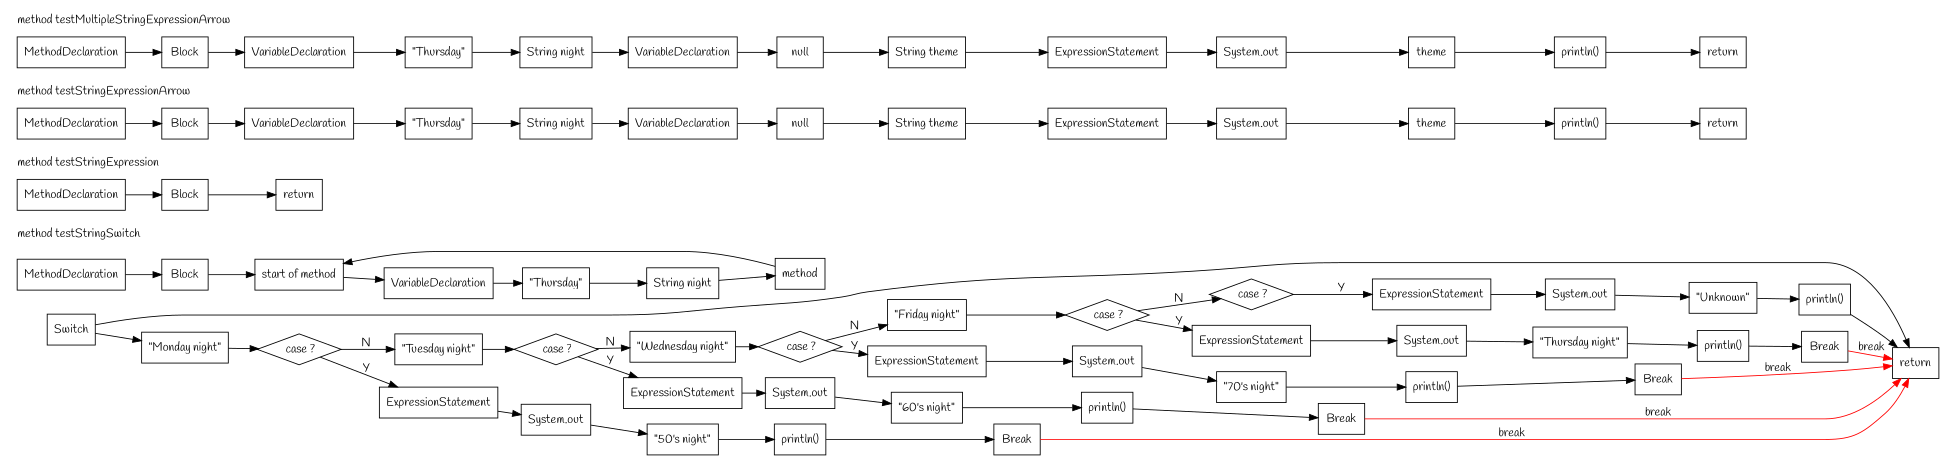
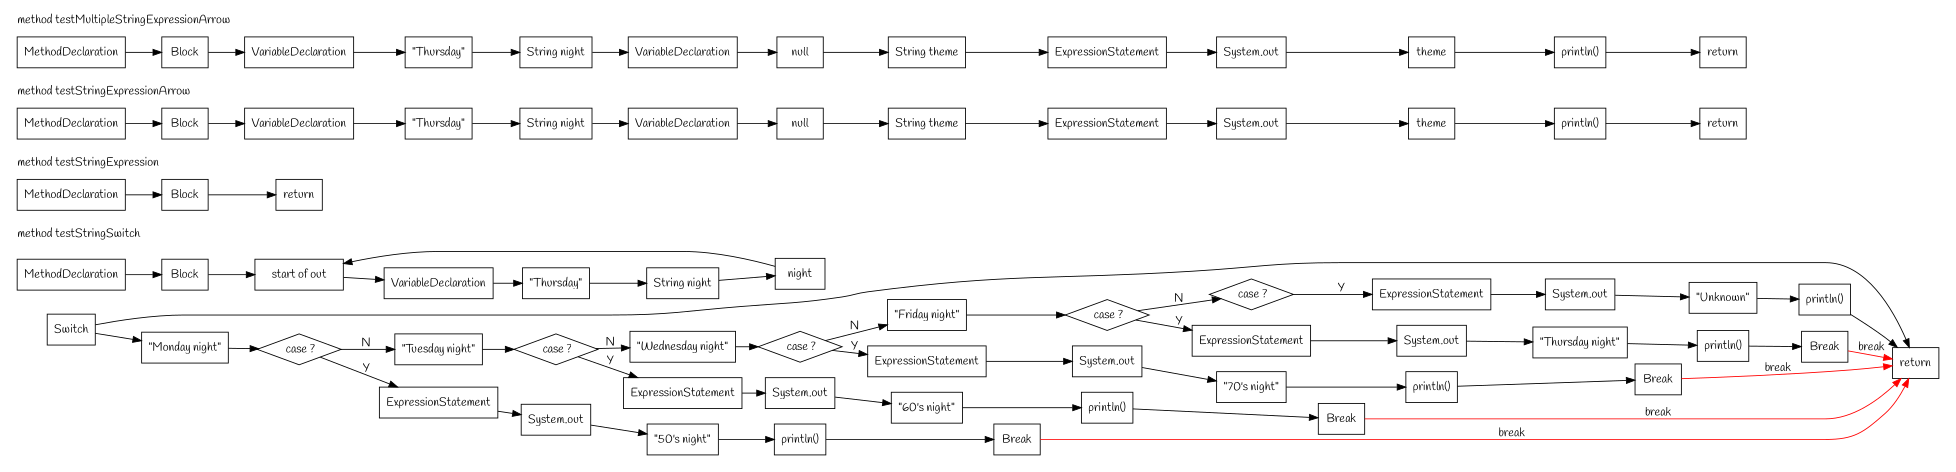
node "method": label "method" -> "night"
node "start of method": label "start of method" -> "start of out"
